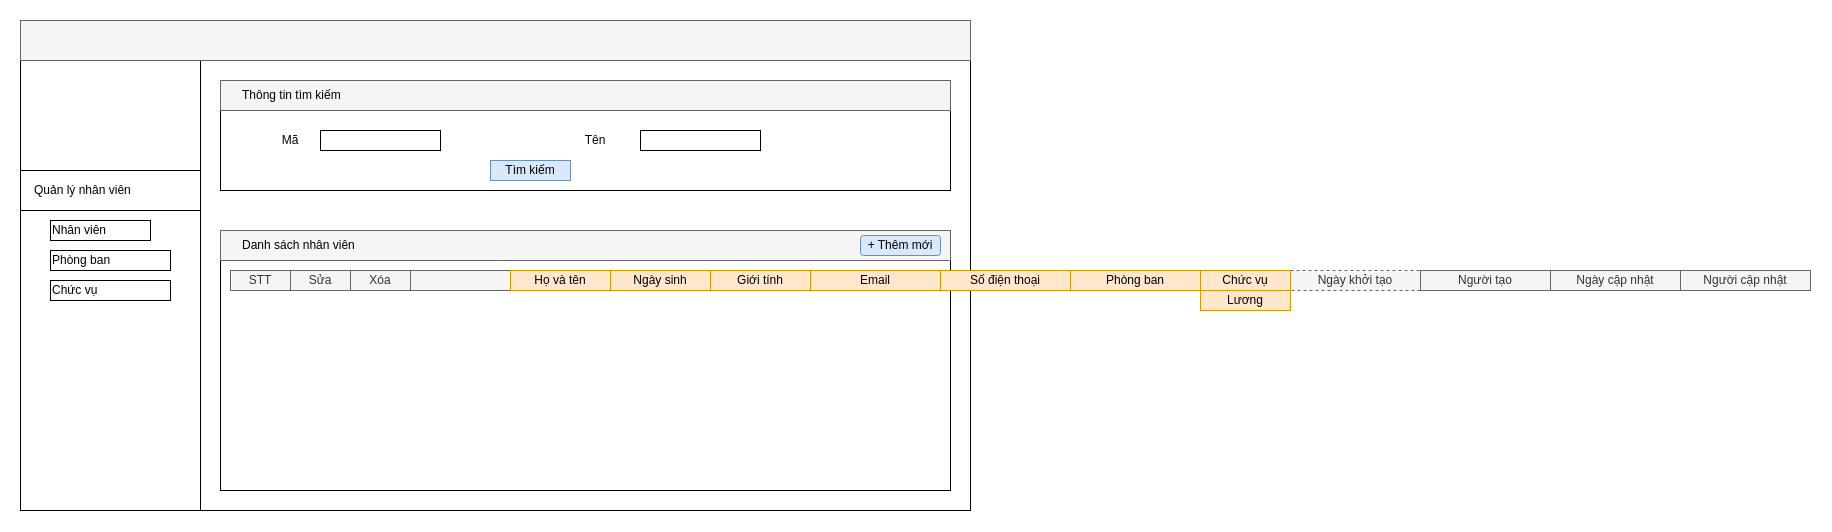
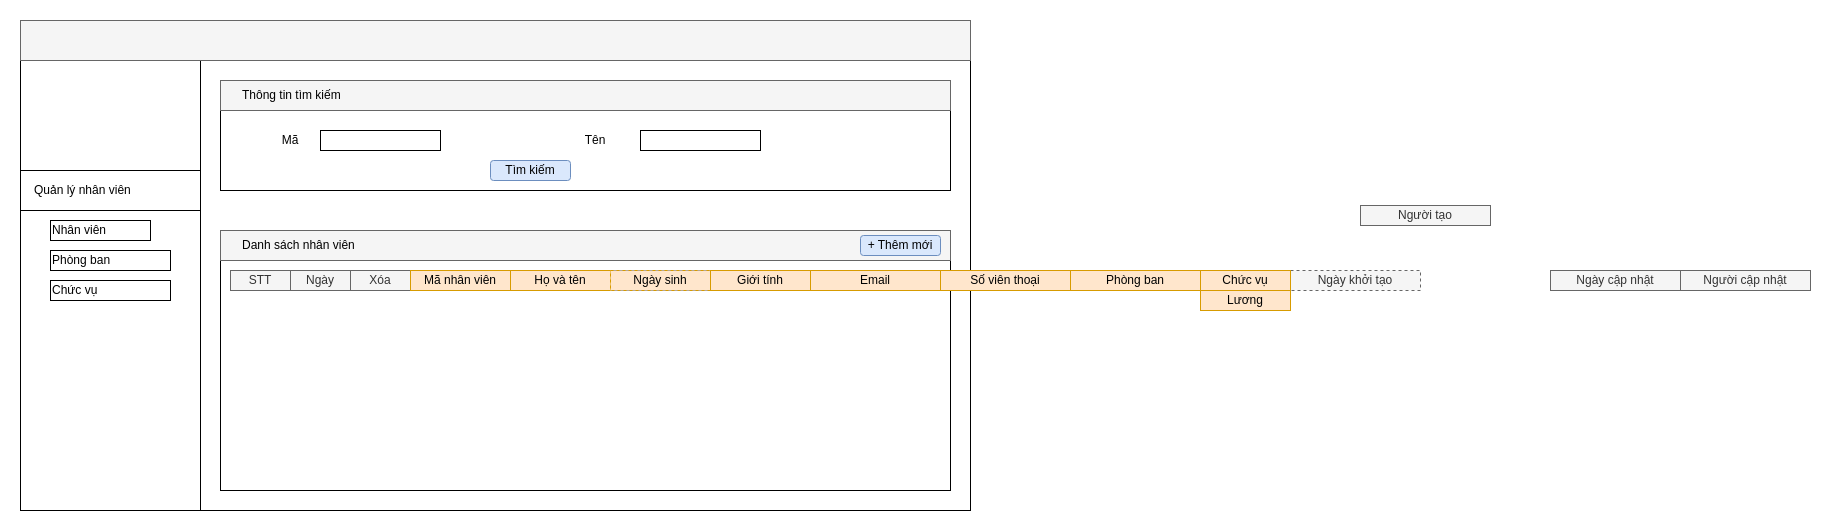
node "Tìm kiếm": shape rectangle -> rounded rectangle
node "Sửa": label "Sửa" -> "Ngày"
node "Mã nhân viên": added
node "Ngày sinh": style solid -> dashed
node "Số điện thoại": label "Số điện thoại" -> "Số viên thoại"
node "Người tạo": moved (1486, 281) -> (1426, 216)
